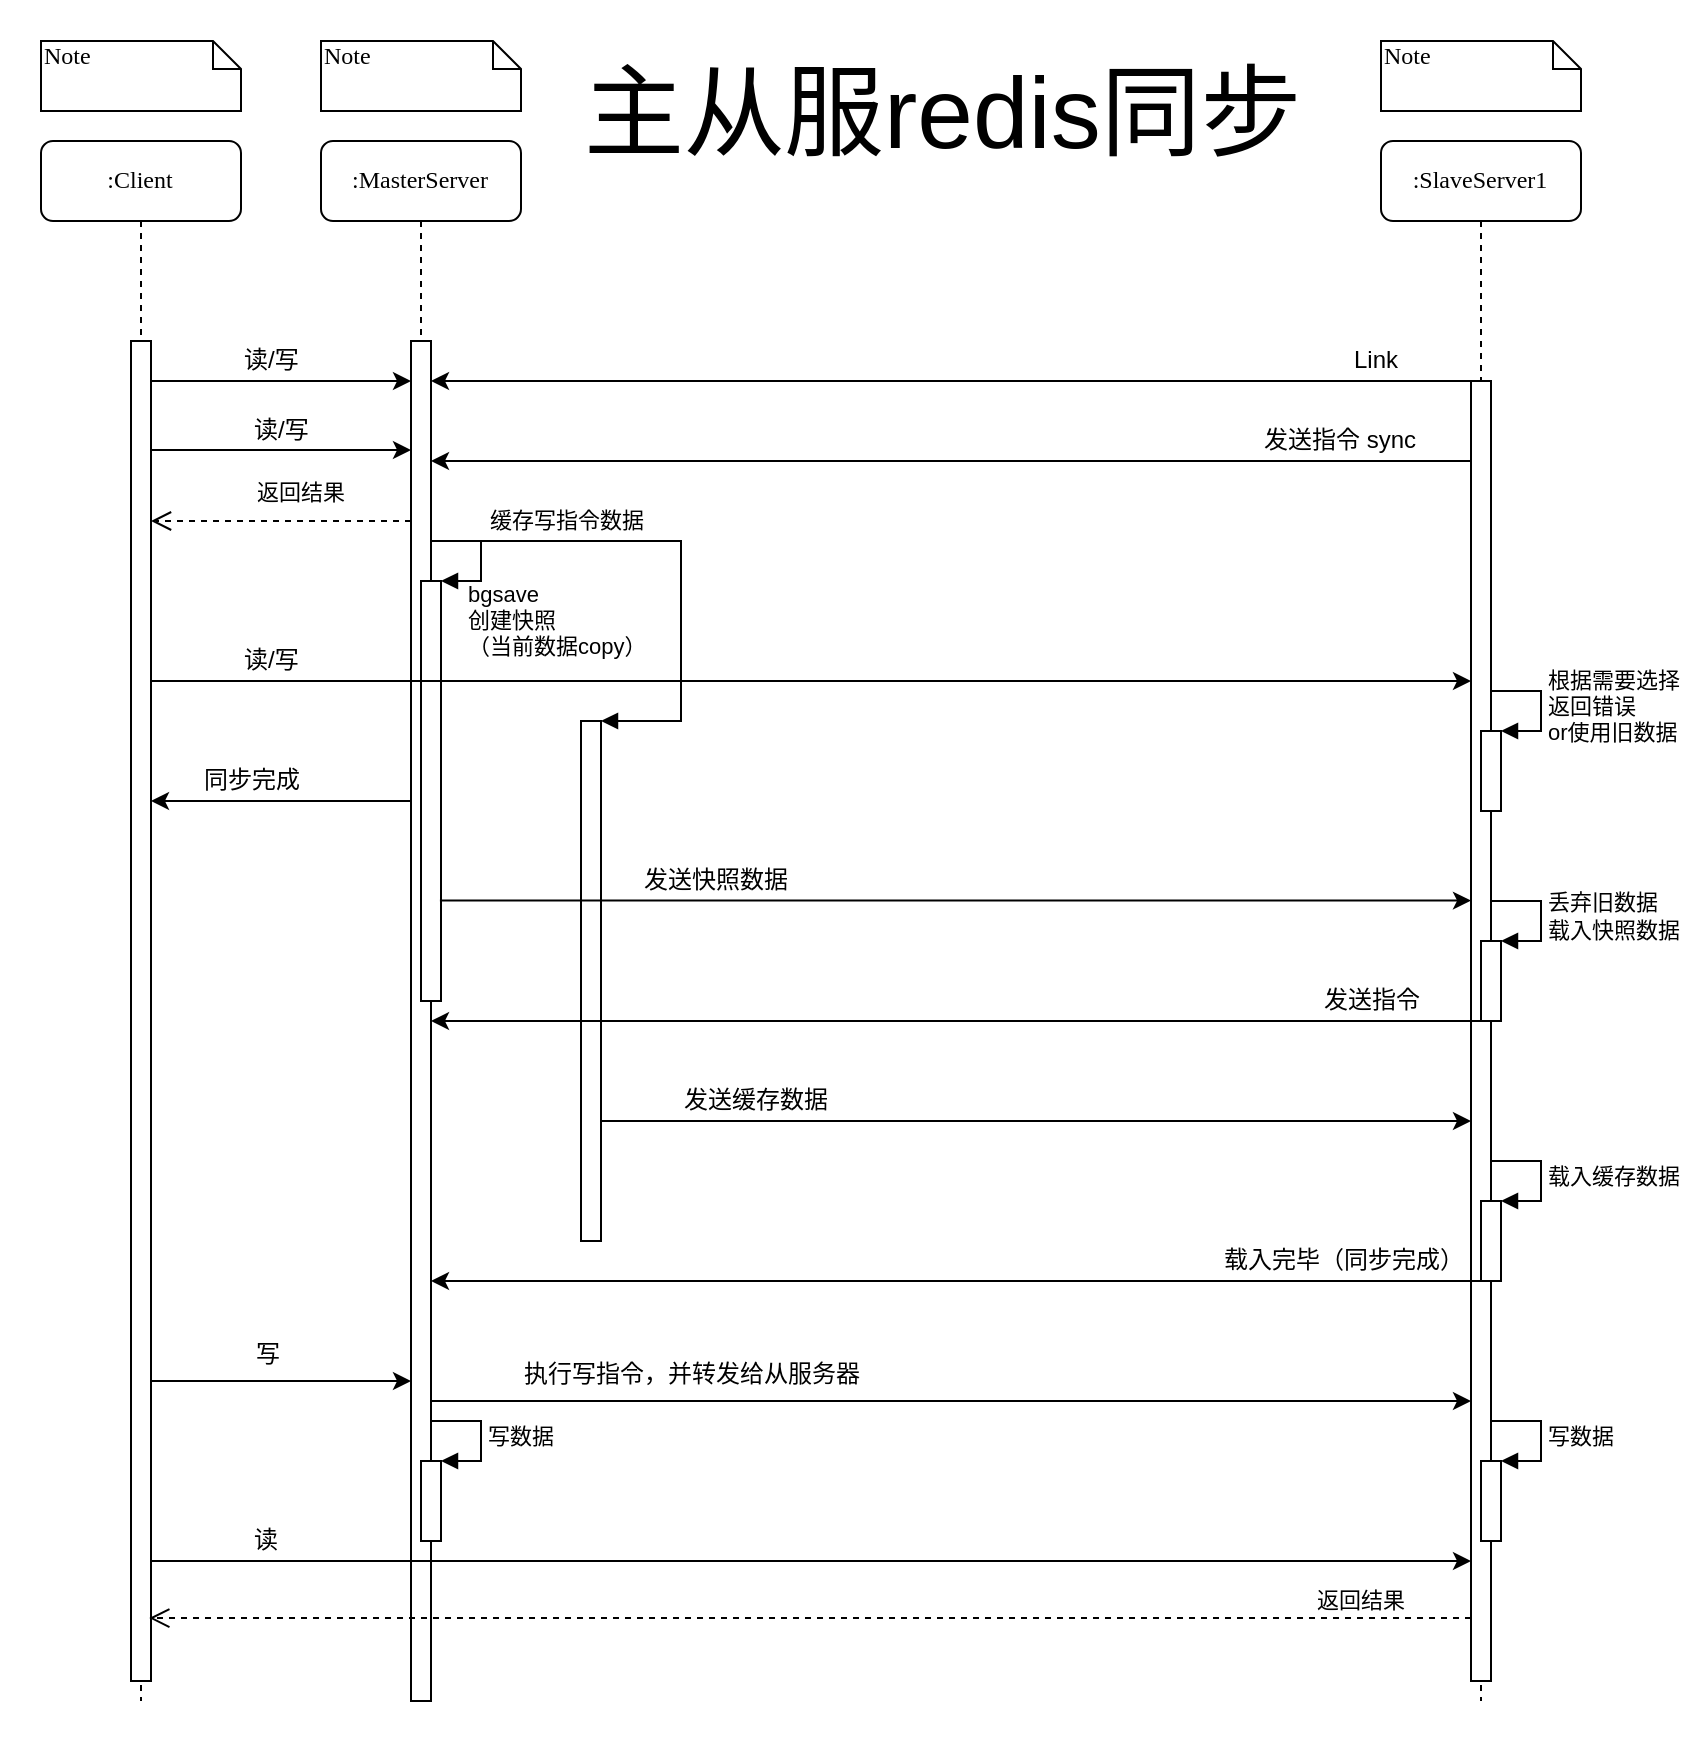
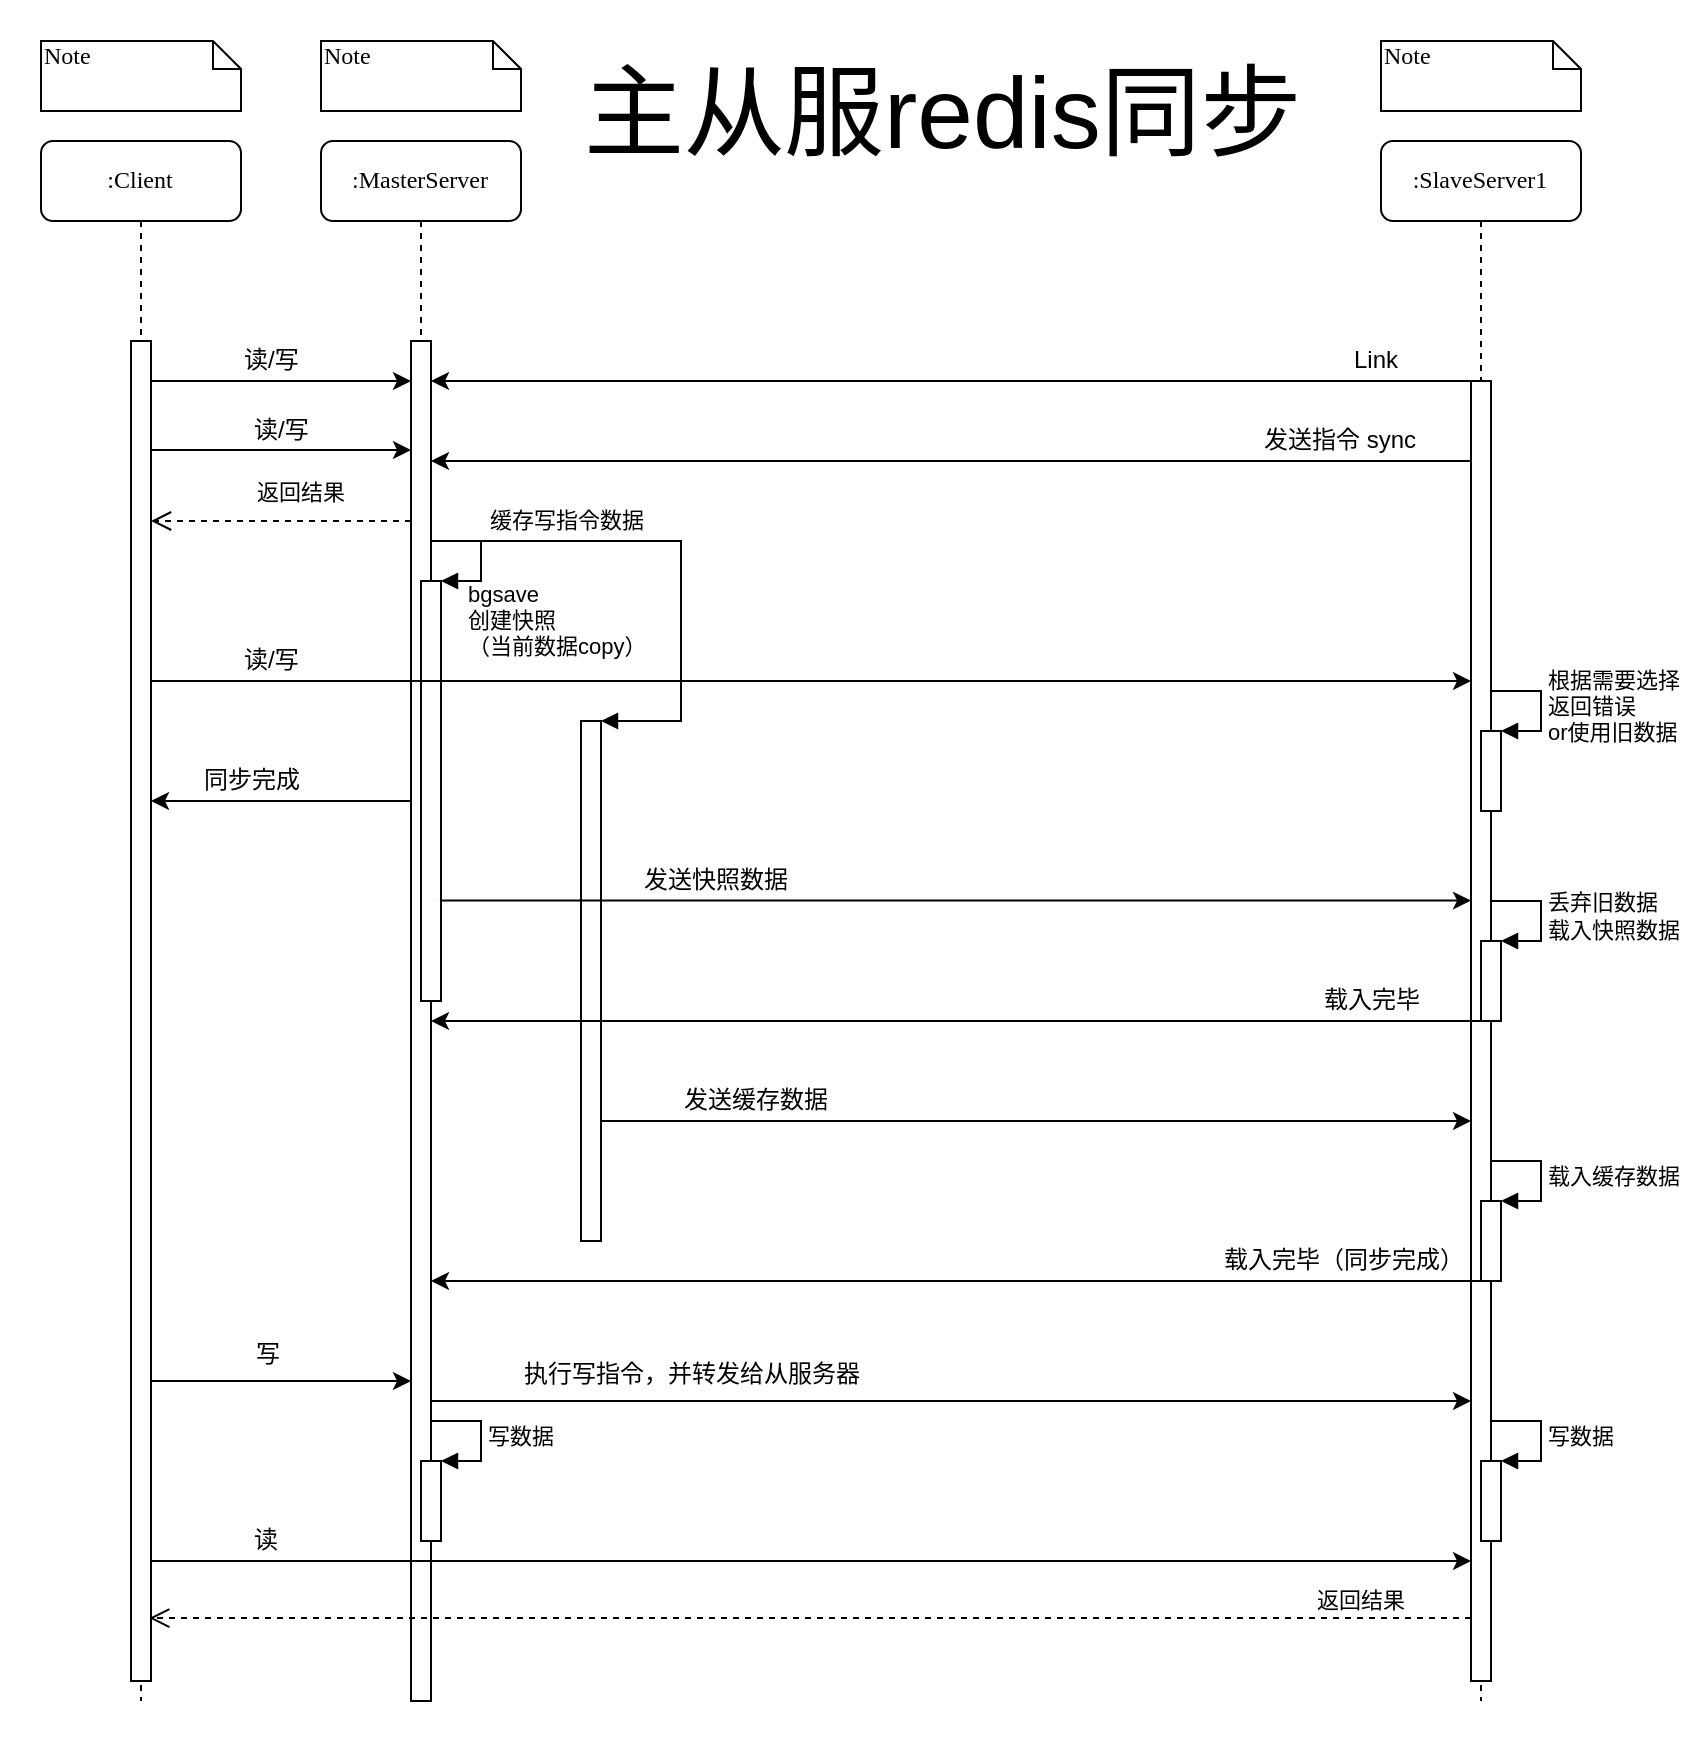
node "发送指令": label "发送指令" -> "载入完毕"
